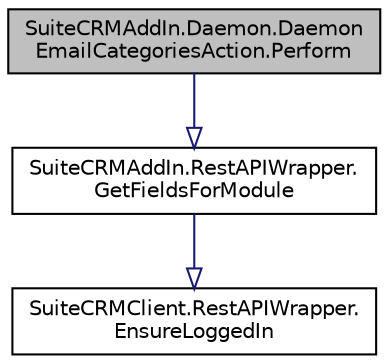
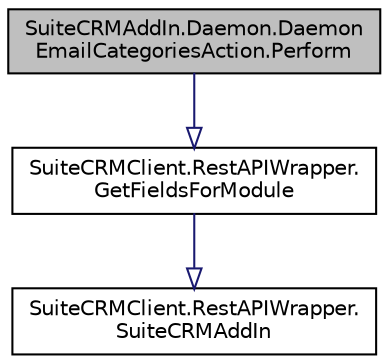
node "SuiteCRMAddIn.RestAPIWrapper. GetFieldsForModule": label "SuiteCRMAddIn.RestAPIWrapper. GetFieldsForModule" -> "SuiteCRMClient.RestAPIWrapper. GetFieldsForModule"
node "SuiteCRMClient.RestAPIWrapper. EnsureLoggedIn": label "SuiteCRMClient.RestAPIWrapper. EnsureLoggedIn" -> "SuiteCRMClient.RestAPIWrapper. SuiteCRMAddIn"
